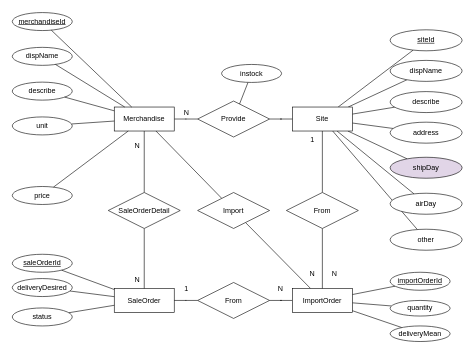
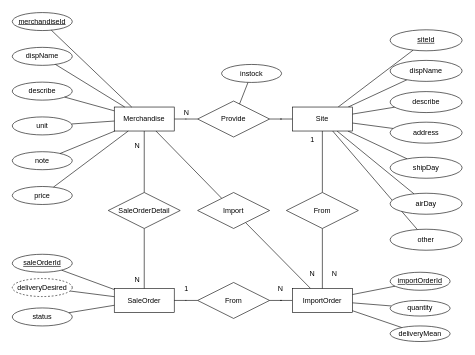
edge "Merchandise" -- "note": added
node "note": added
node "shipDay": fillcolor #e1d5e7 -> #ffffff
node "deliveryDesired": style solid -> dashed
